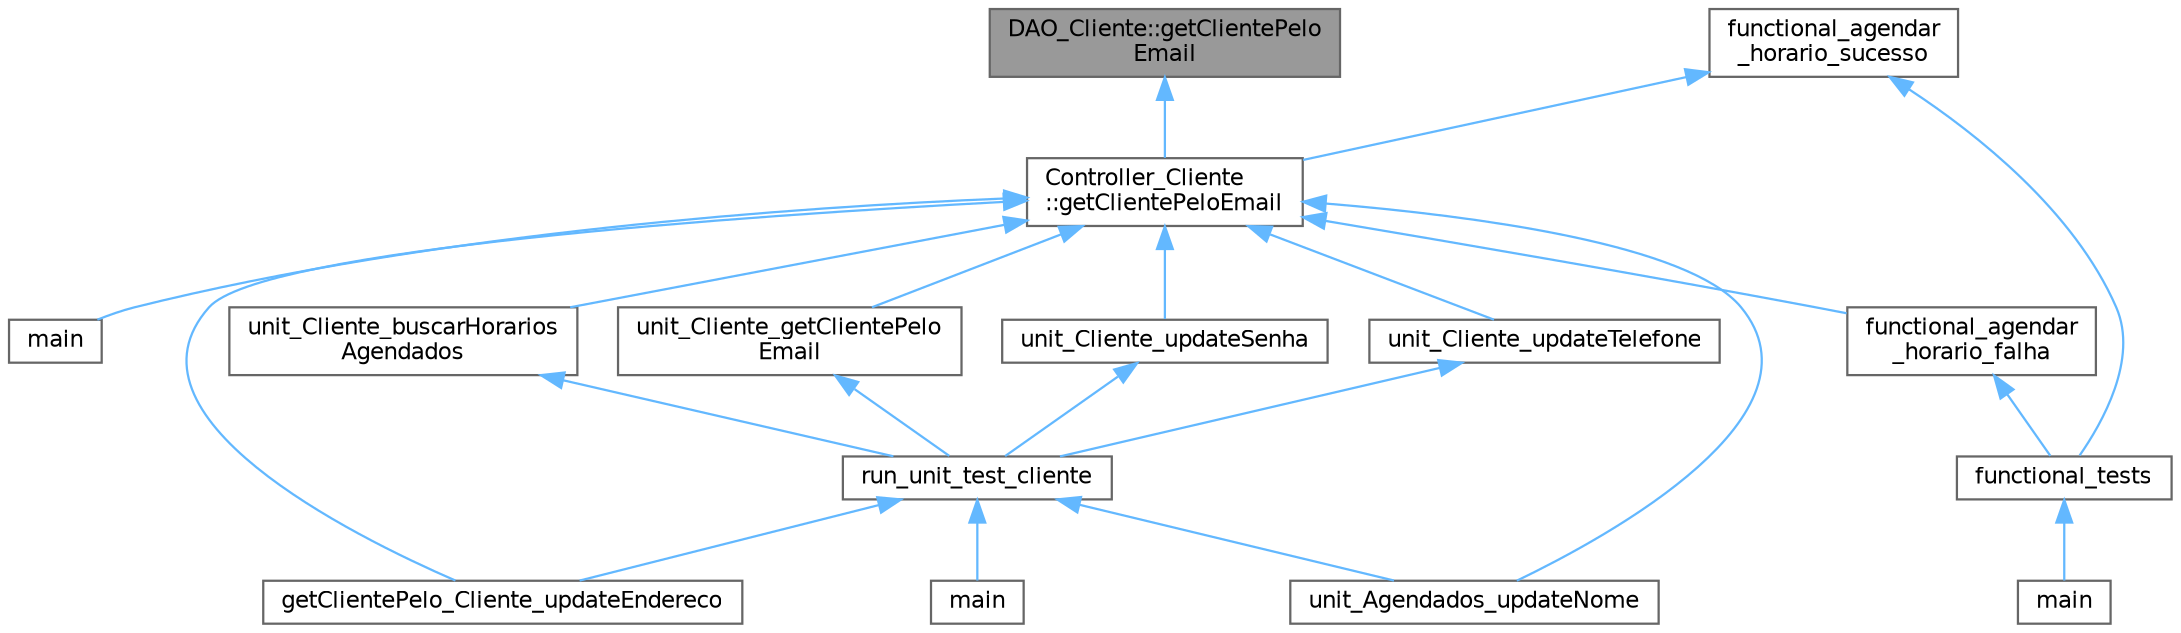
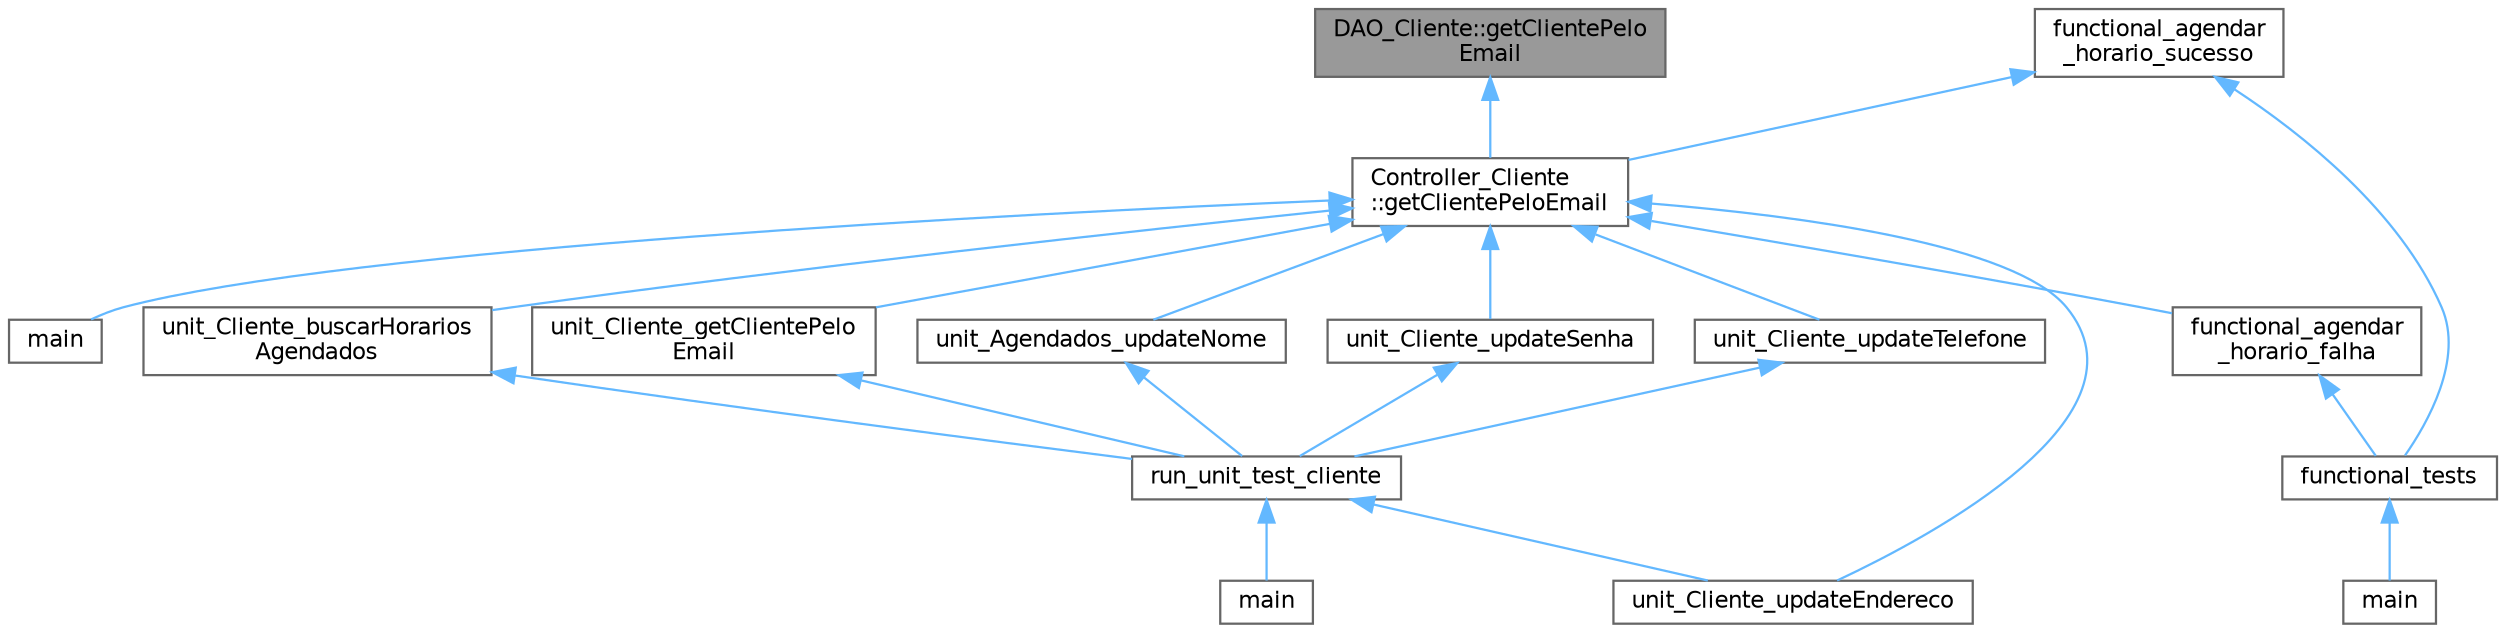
edge "unit_Agendados_updateNome" -> "run_unit_test_cliente": reversed
node "getClientePelo_Cliente_updateEndereco": label "getClientePelo_Cliente_updateEndereco" -> "unit_Cliente_updateEndereco"
